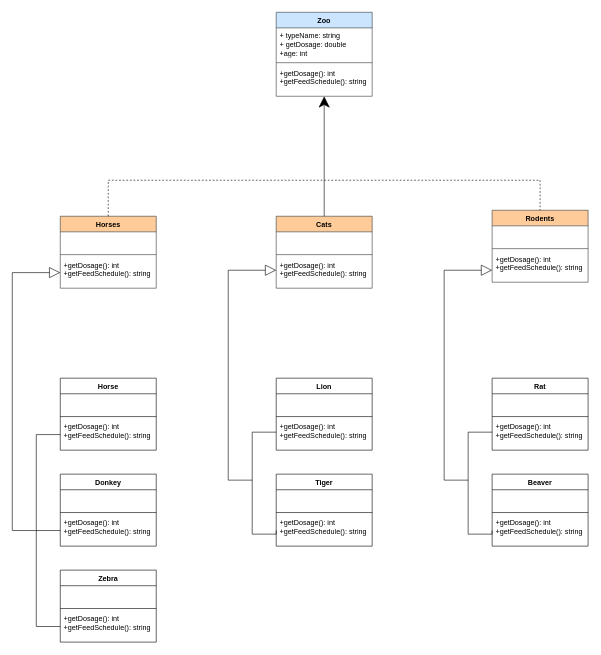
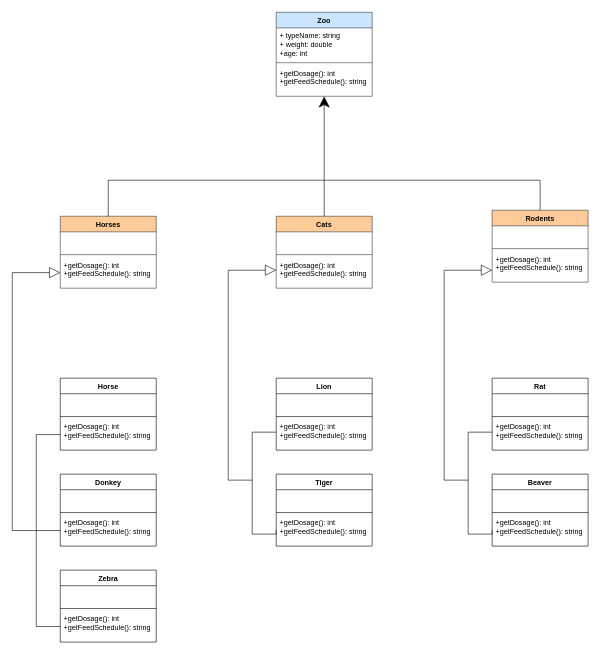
node "+ typeName: string + getDosage: double +age: int": label "+ typeName: string + getDosage: double +age: int" -> "+ typeName: string + weight: double +age: int"
edge "Rodents" -- "Horses": style dashed -> solid
